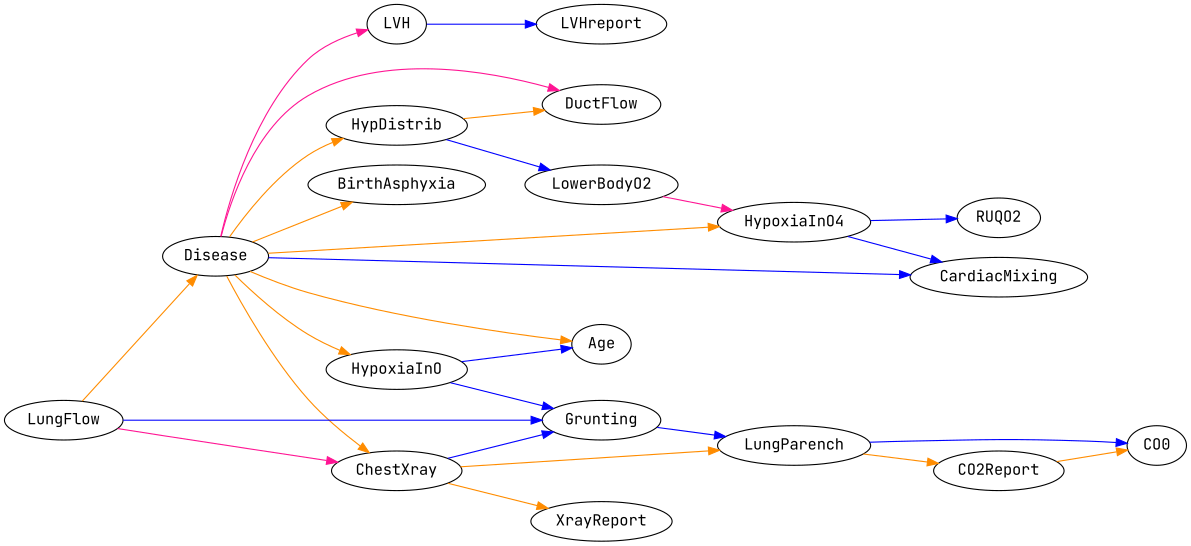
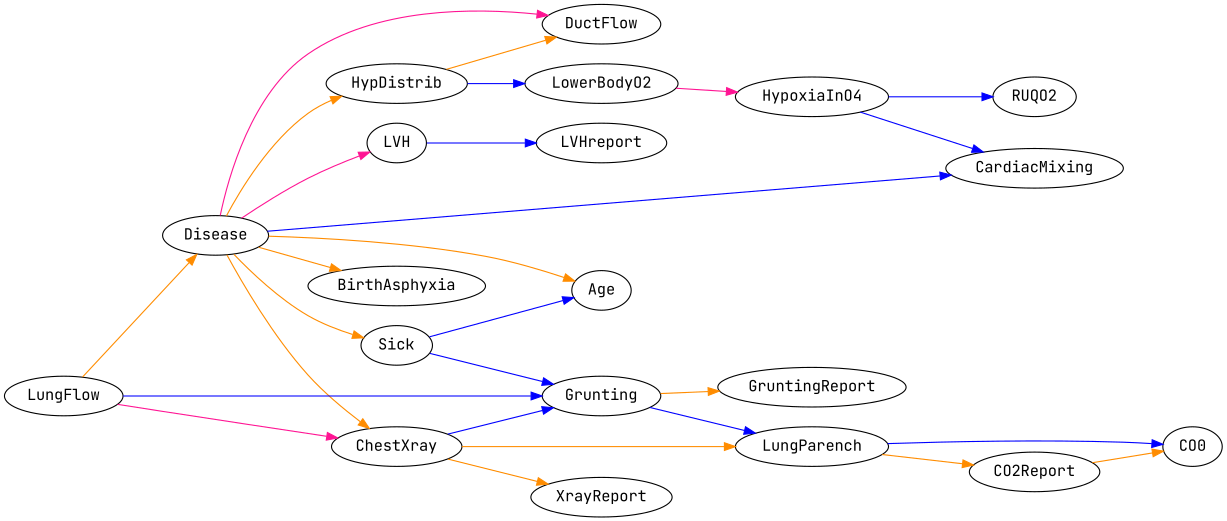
edge "Disease" -> "HypoxiaInO4": removed
node "HypoxiaInO": label "HypoxiaInO" -> "Sick"
node "GruntingReport": added
